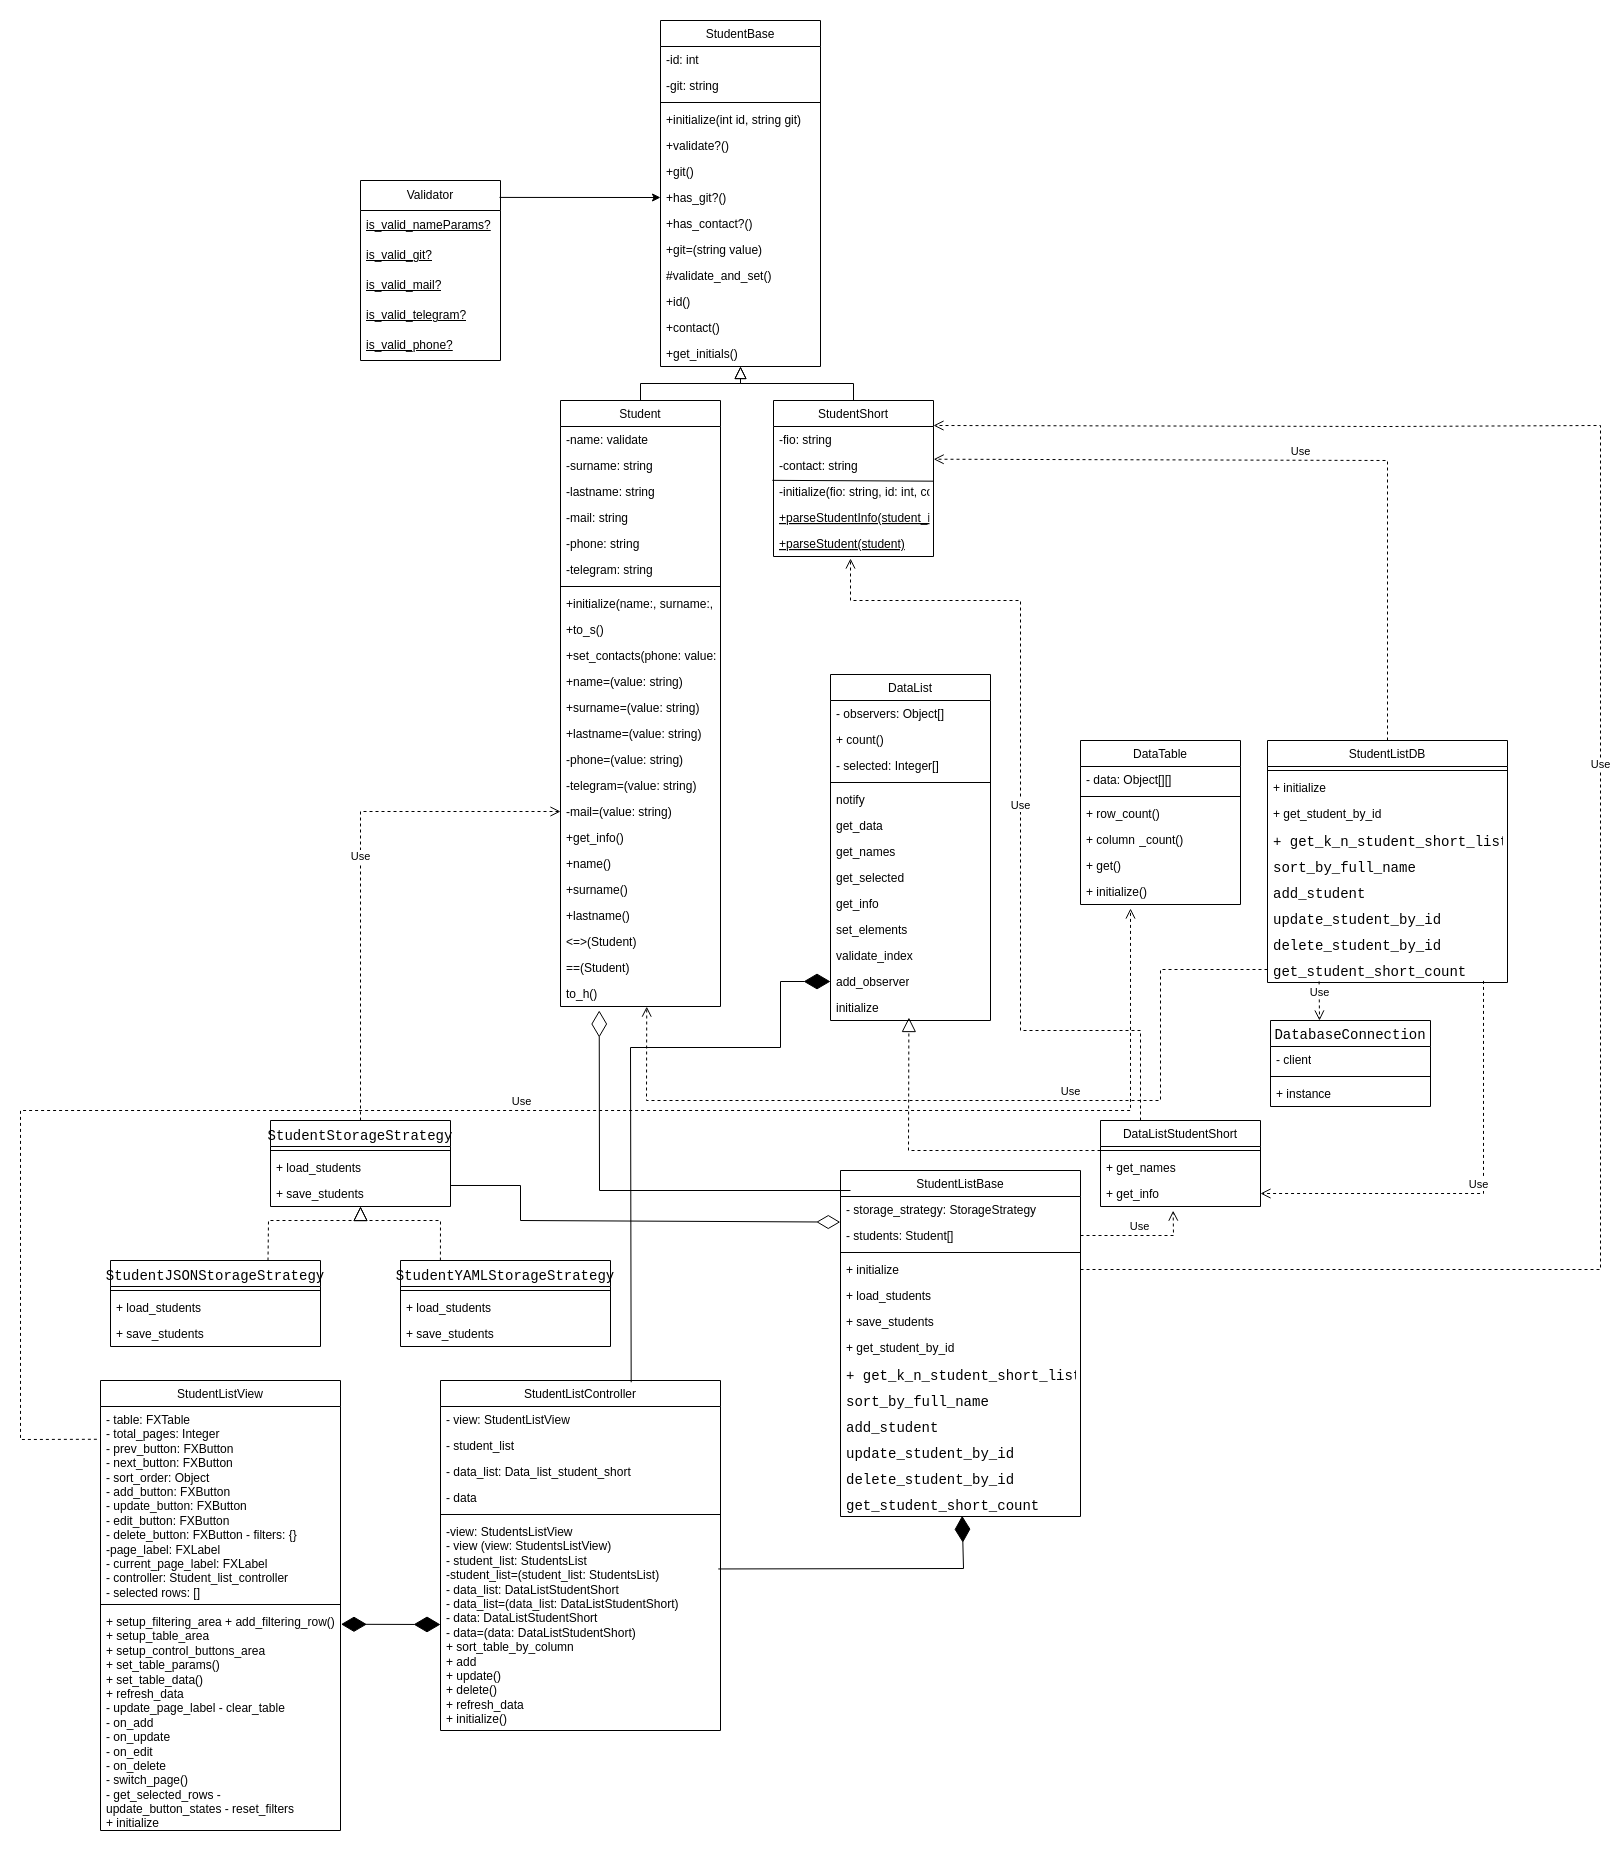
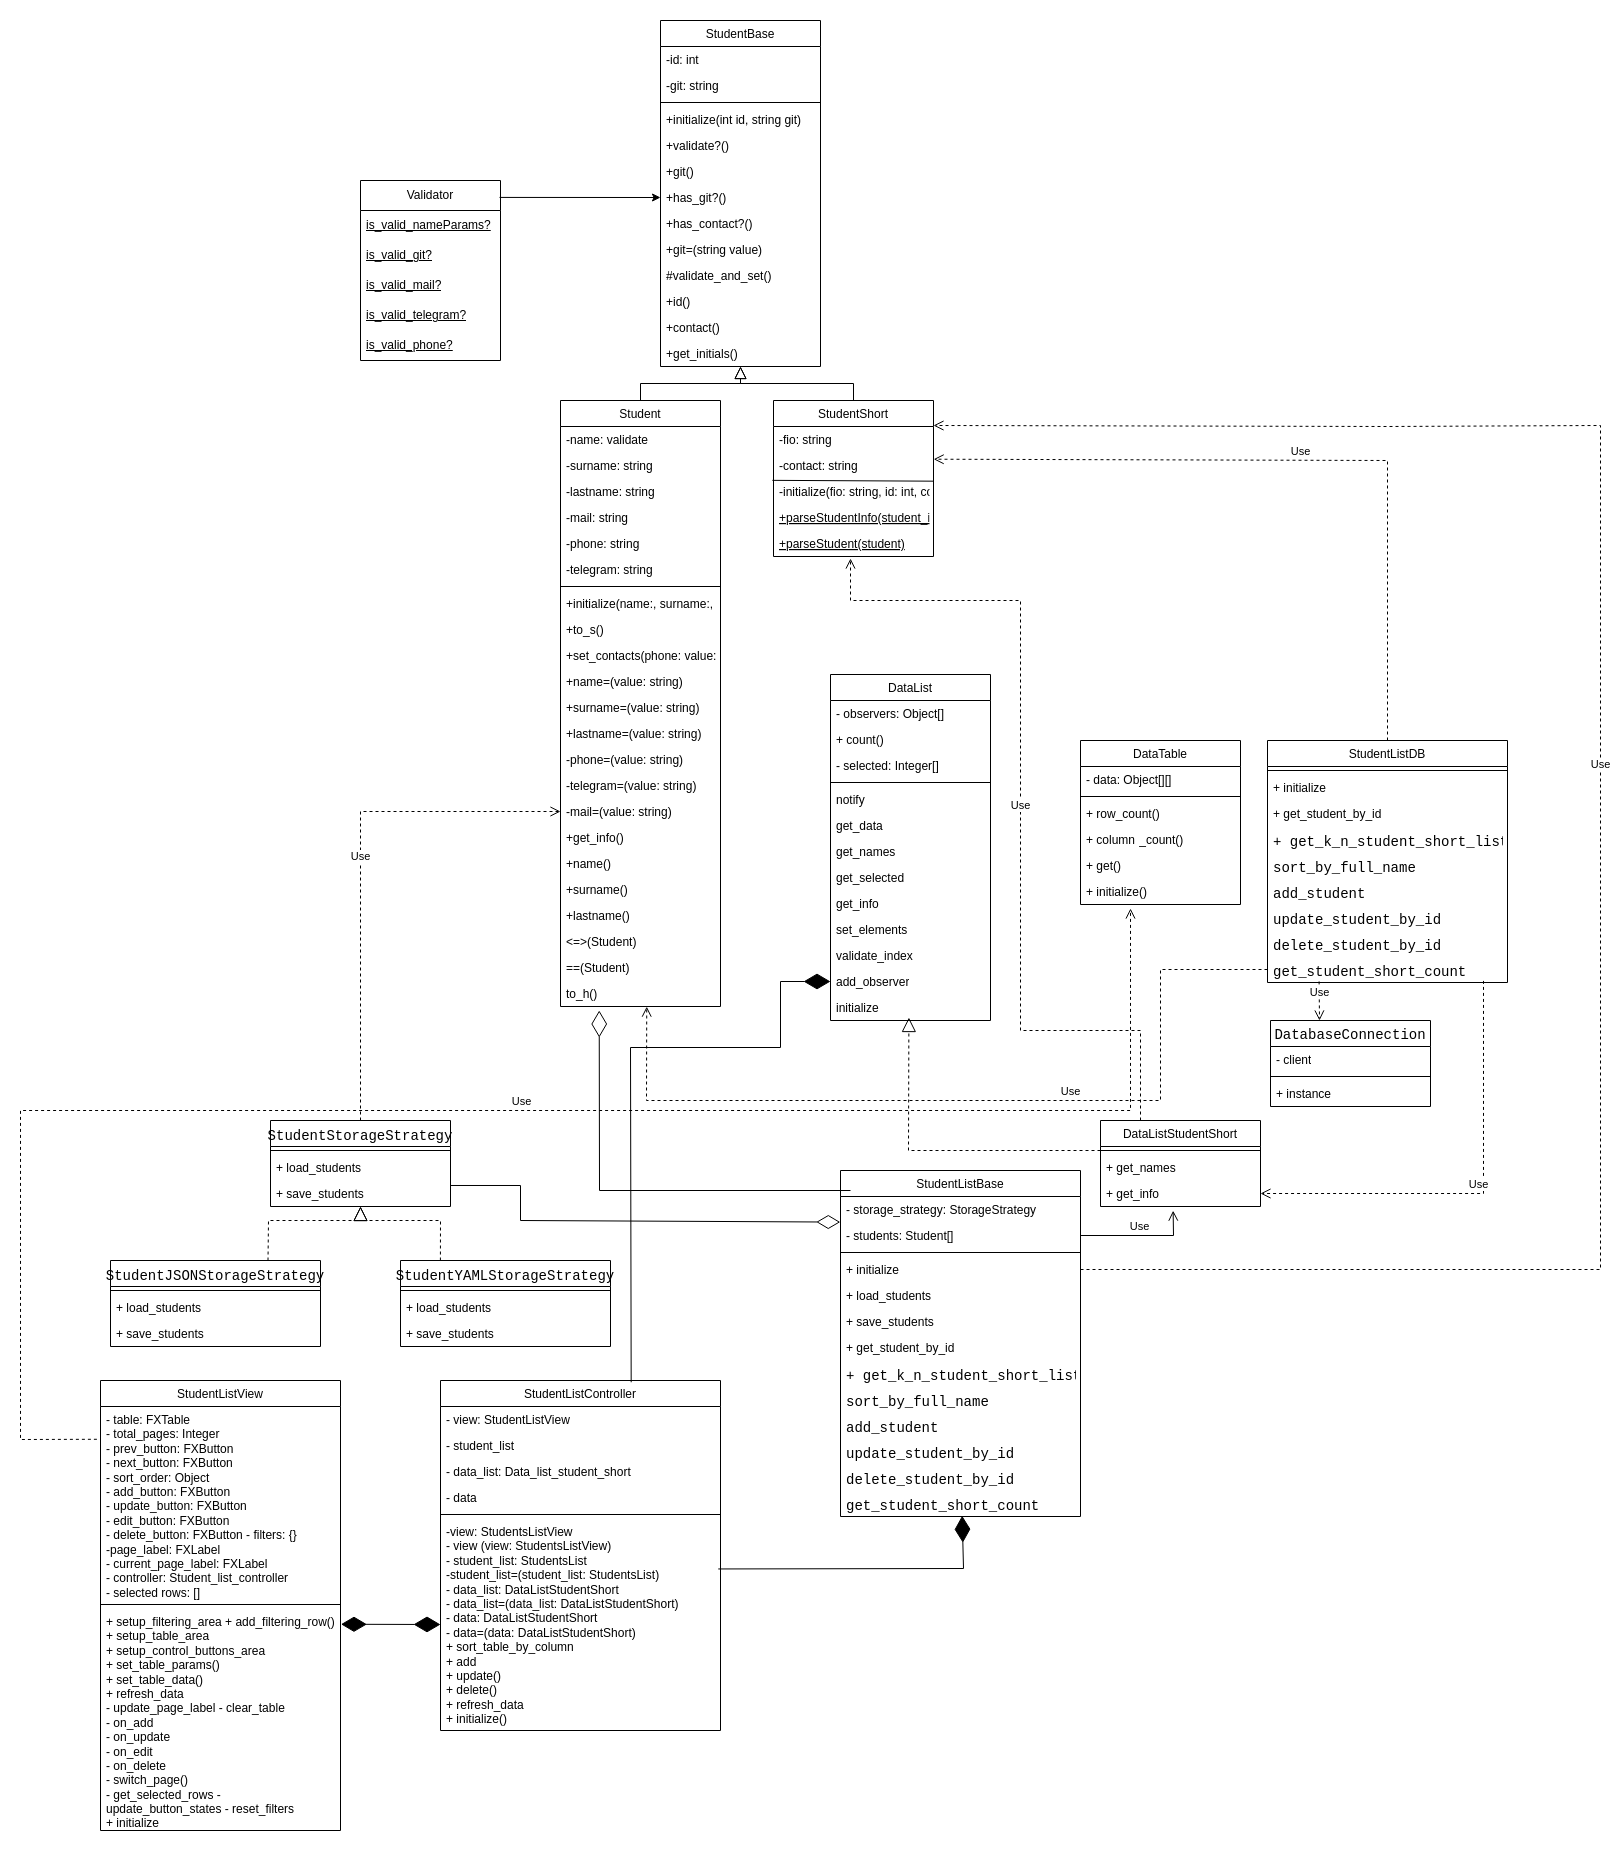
edge "- students: Student[]" -> "+ get_info": style dashed -> solid
